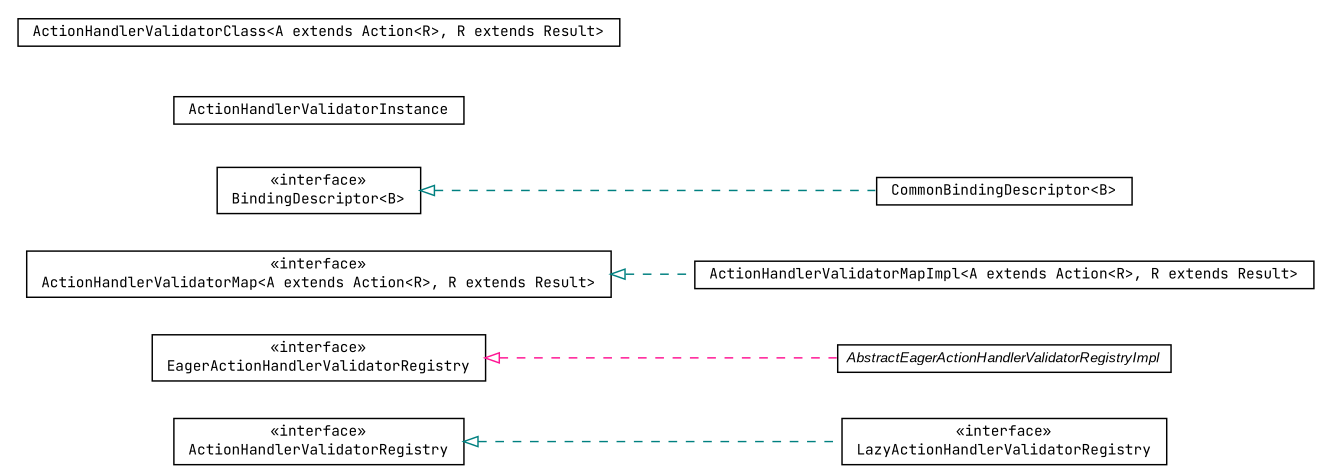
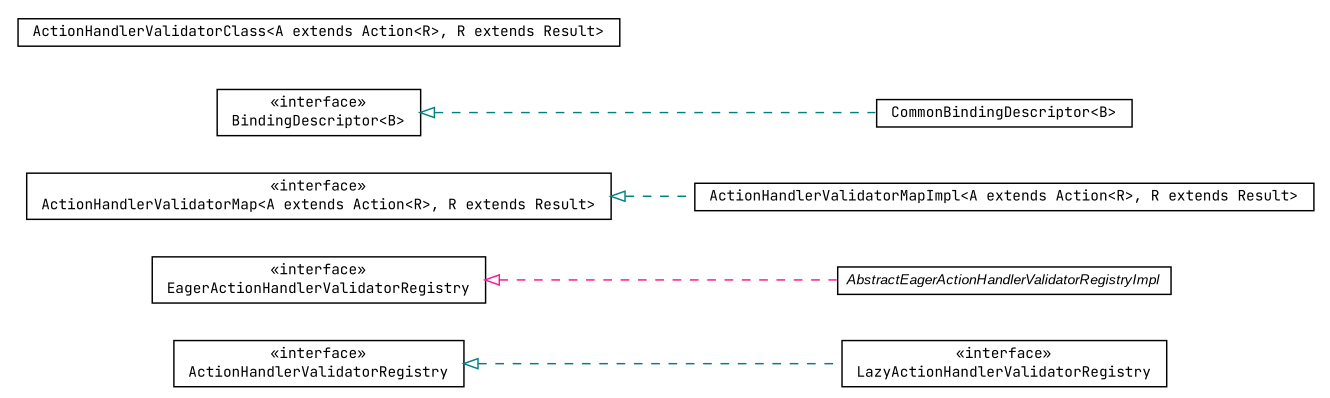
node "ActionHandlerValidatorInstance": removed
